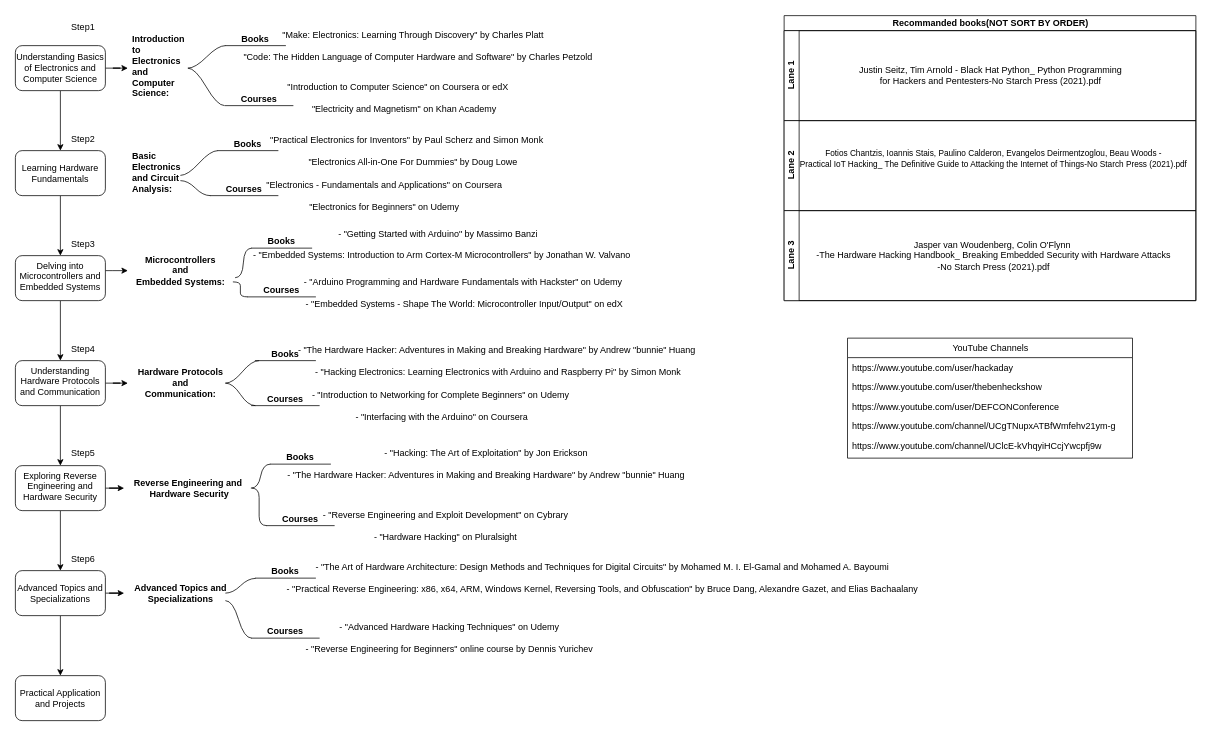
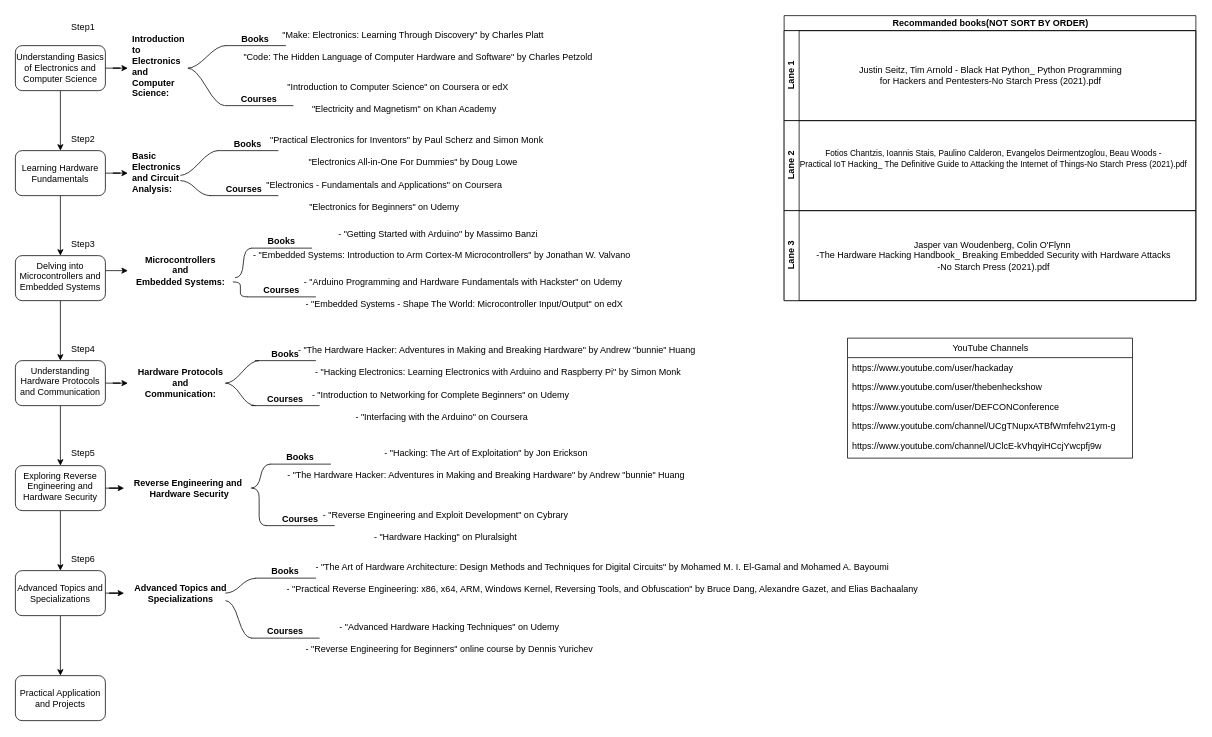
edge "Learning Hardware Fundamentals" -> "Basic Electronics and Circuit Analysis:": added
